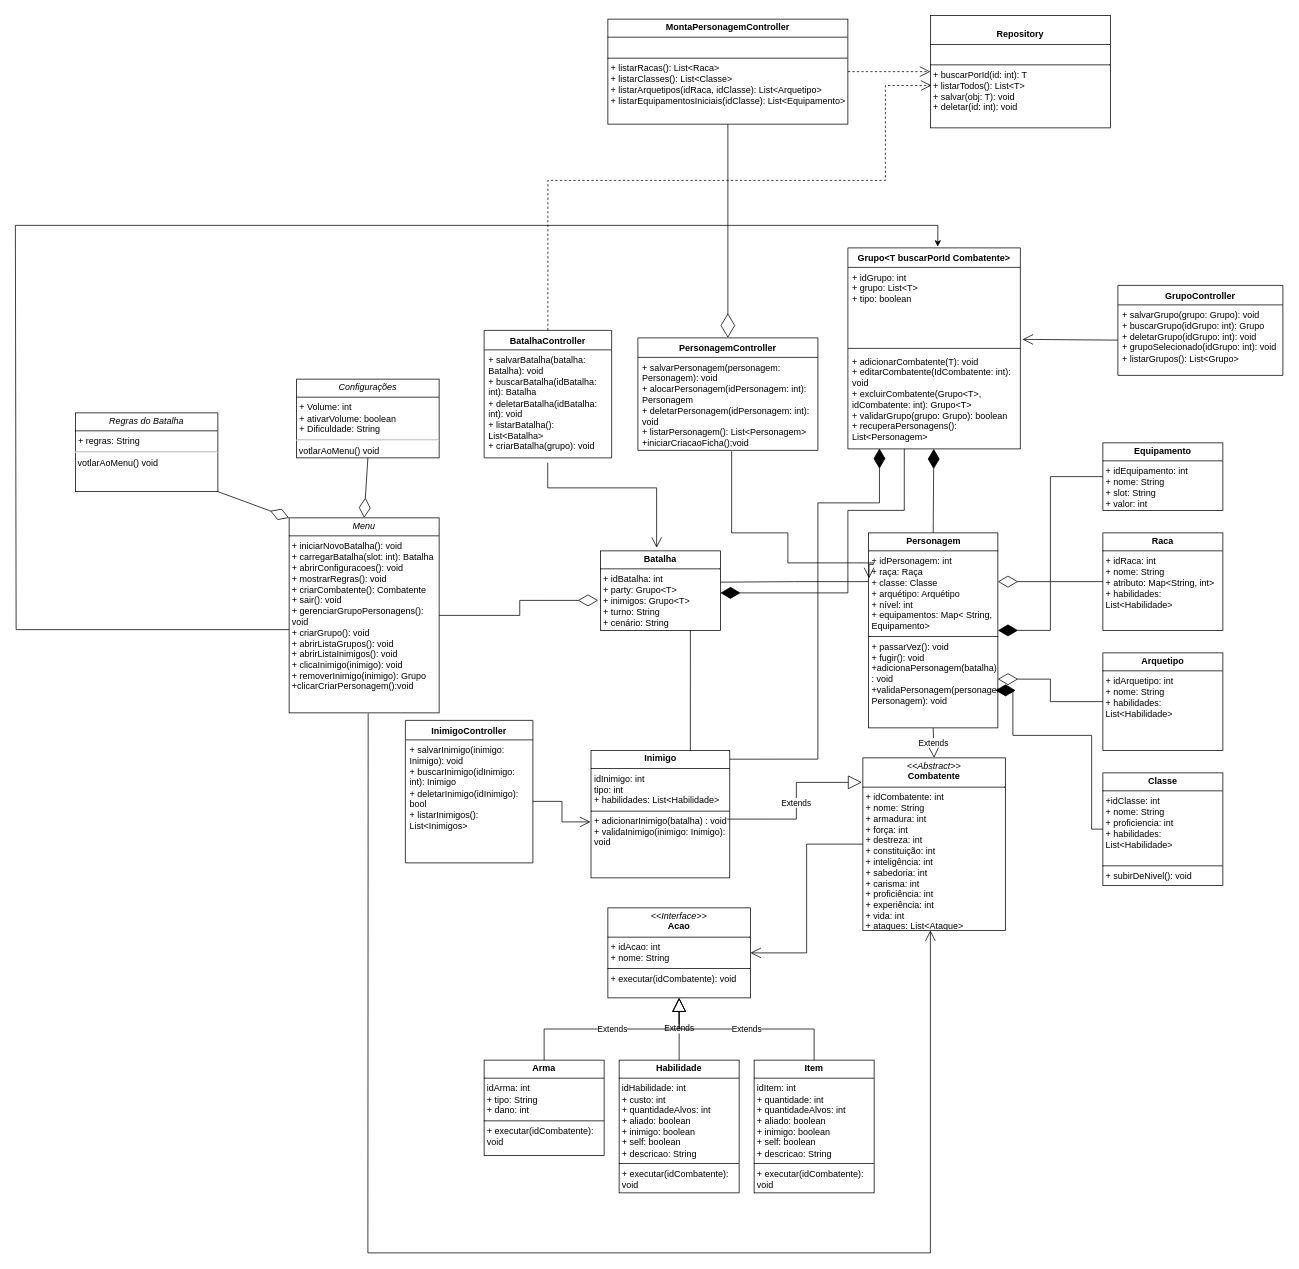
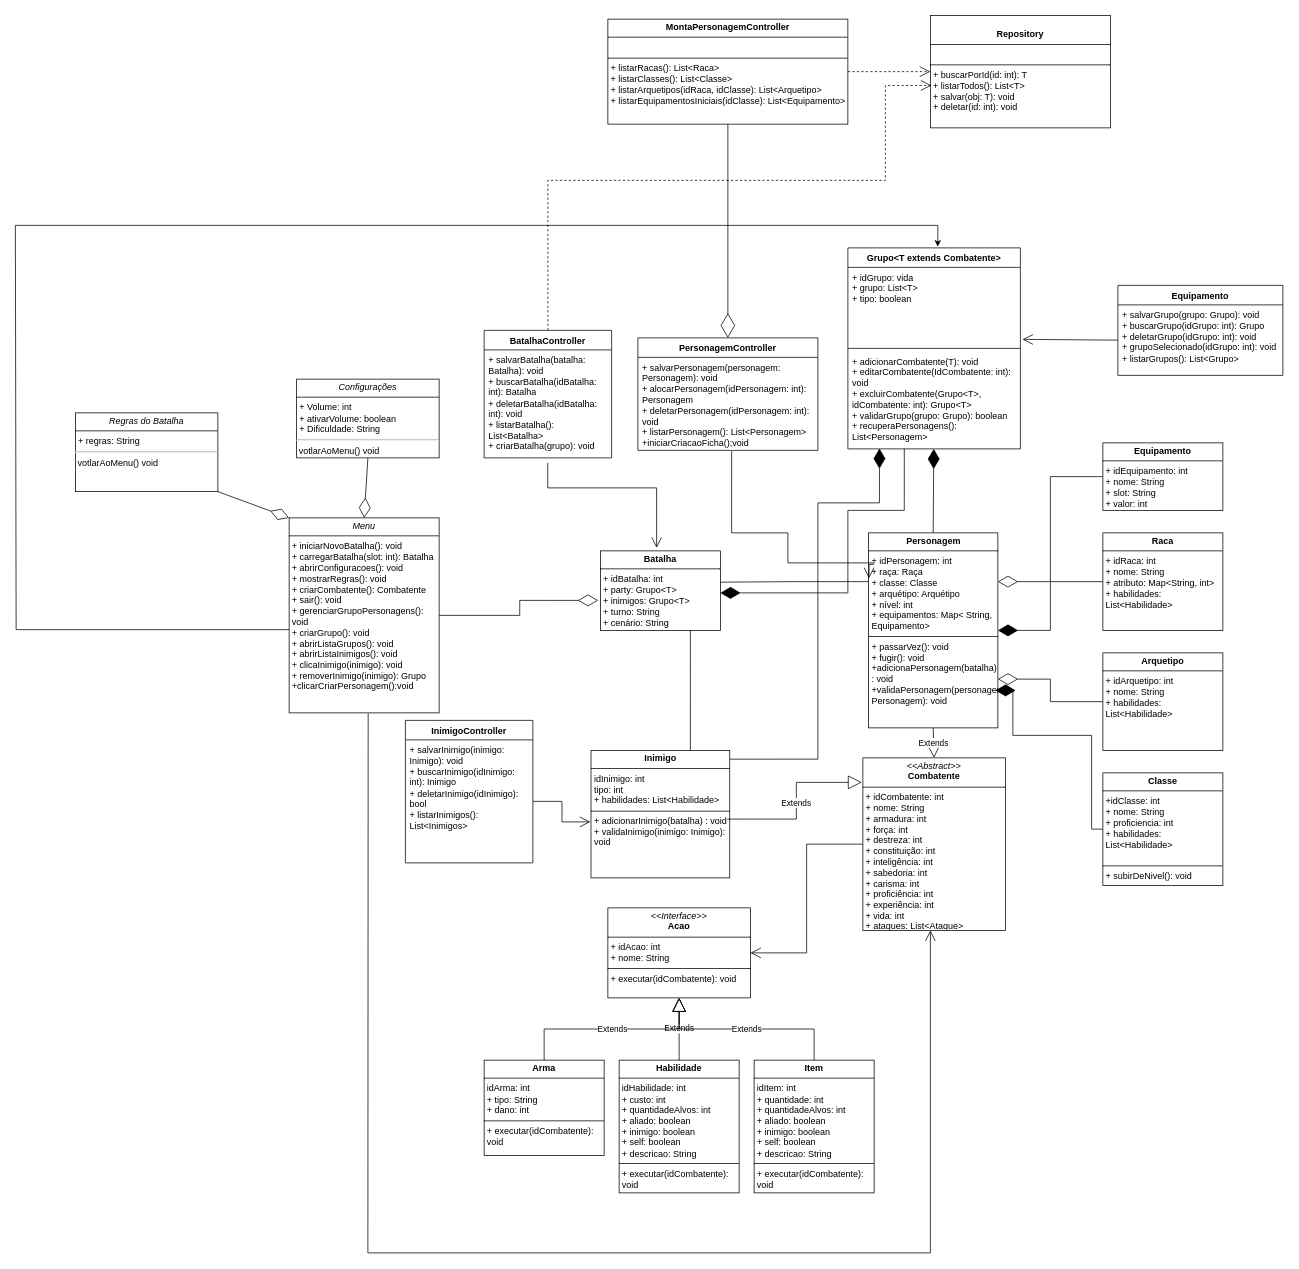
node "Grupo<T buscarPorId Combatente>": label "Grupo<T buscarPorId Combatente>" -> "Grupo<T extends Combatente>"
node "+ idGrupo: int + grupo: List<T> + tipo: boolean": label "+ idGrupo: int + grupo: List<T> + tipo: boolean" -> "+ idGrupo: vida + grupo: List<T> + tipo: boolean"
node "GrupoController": label "GrupoController" -> "Equipamento"
